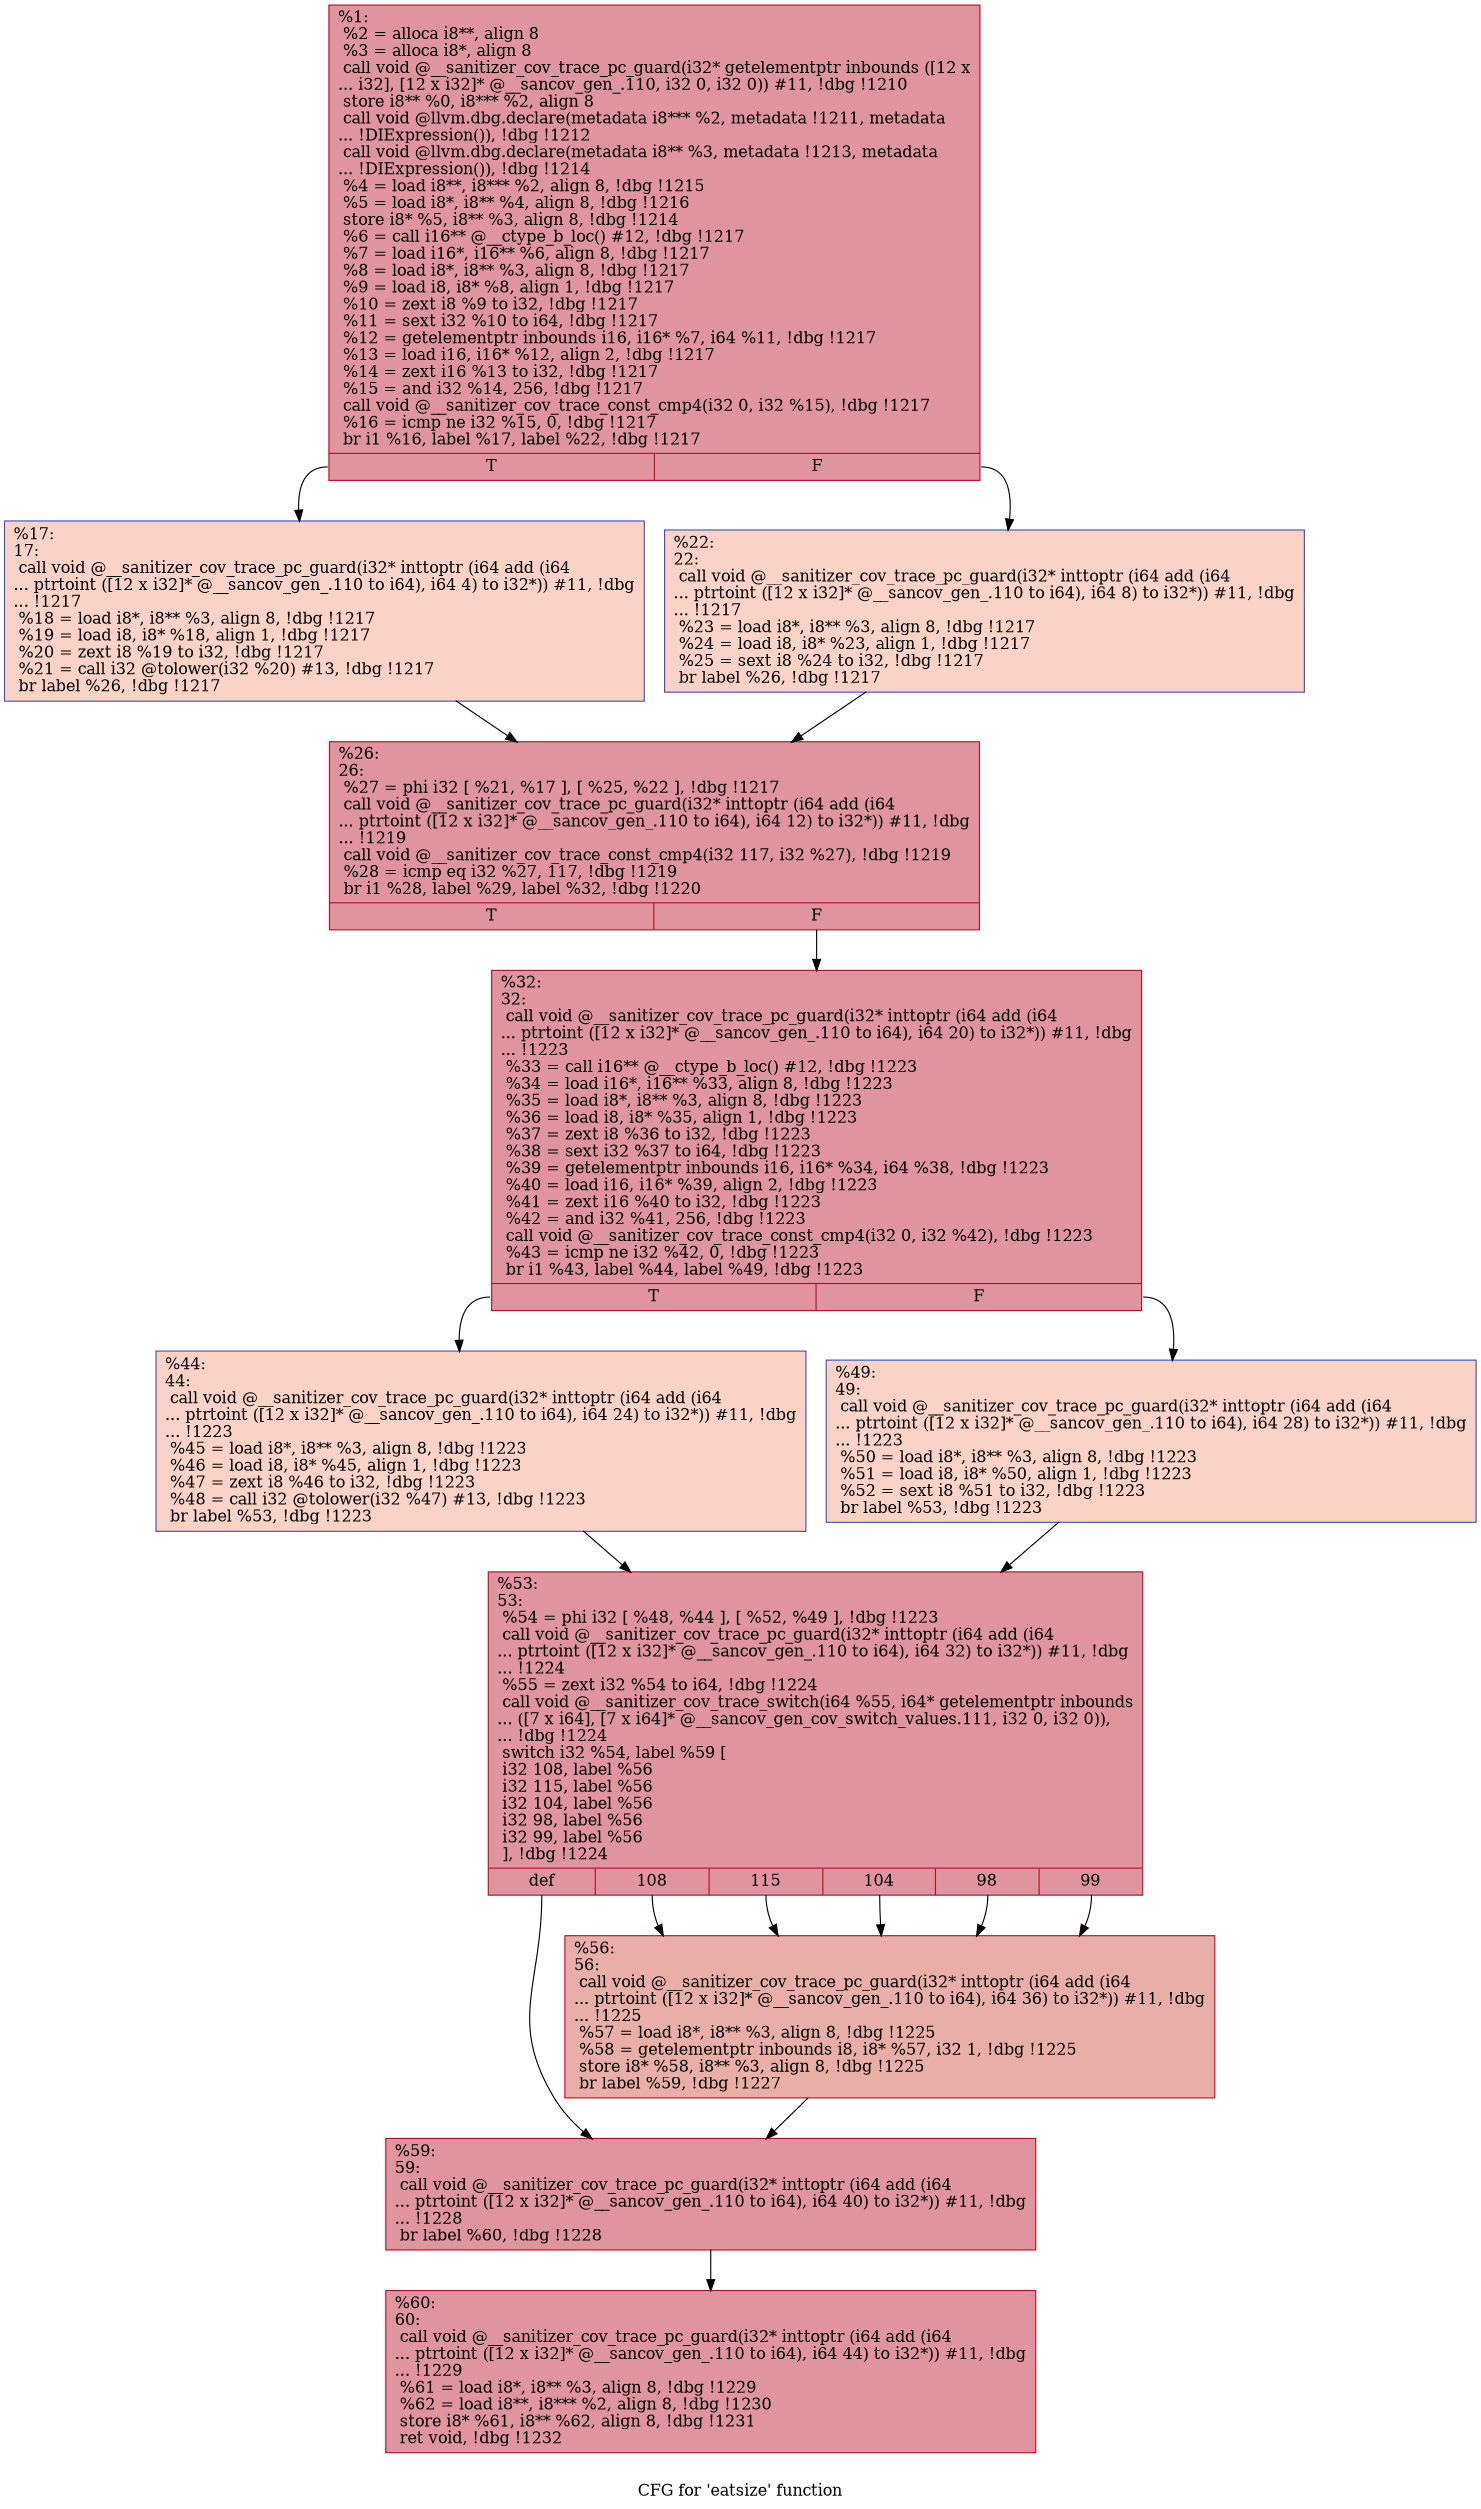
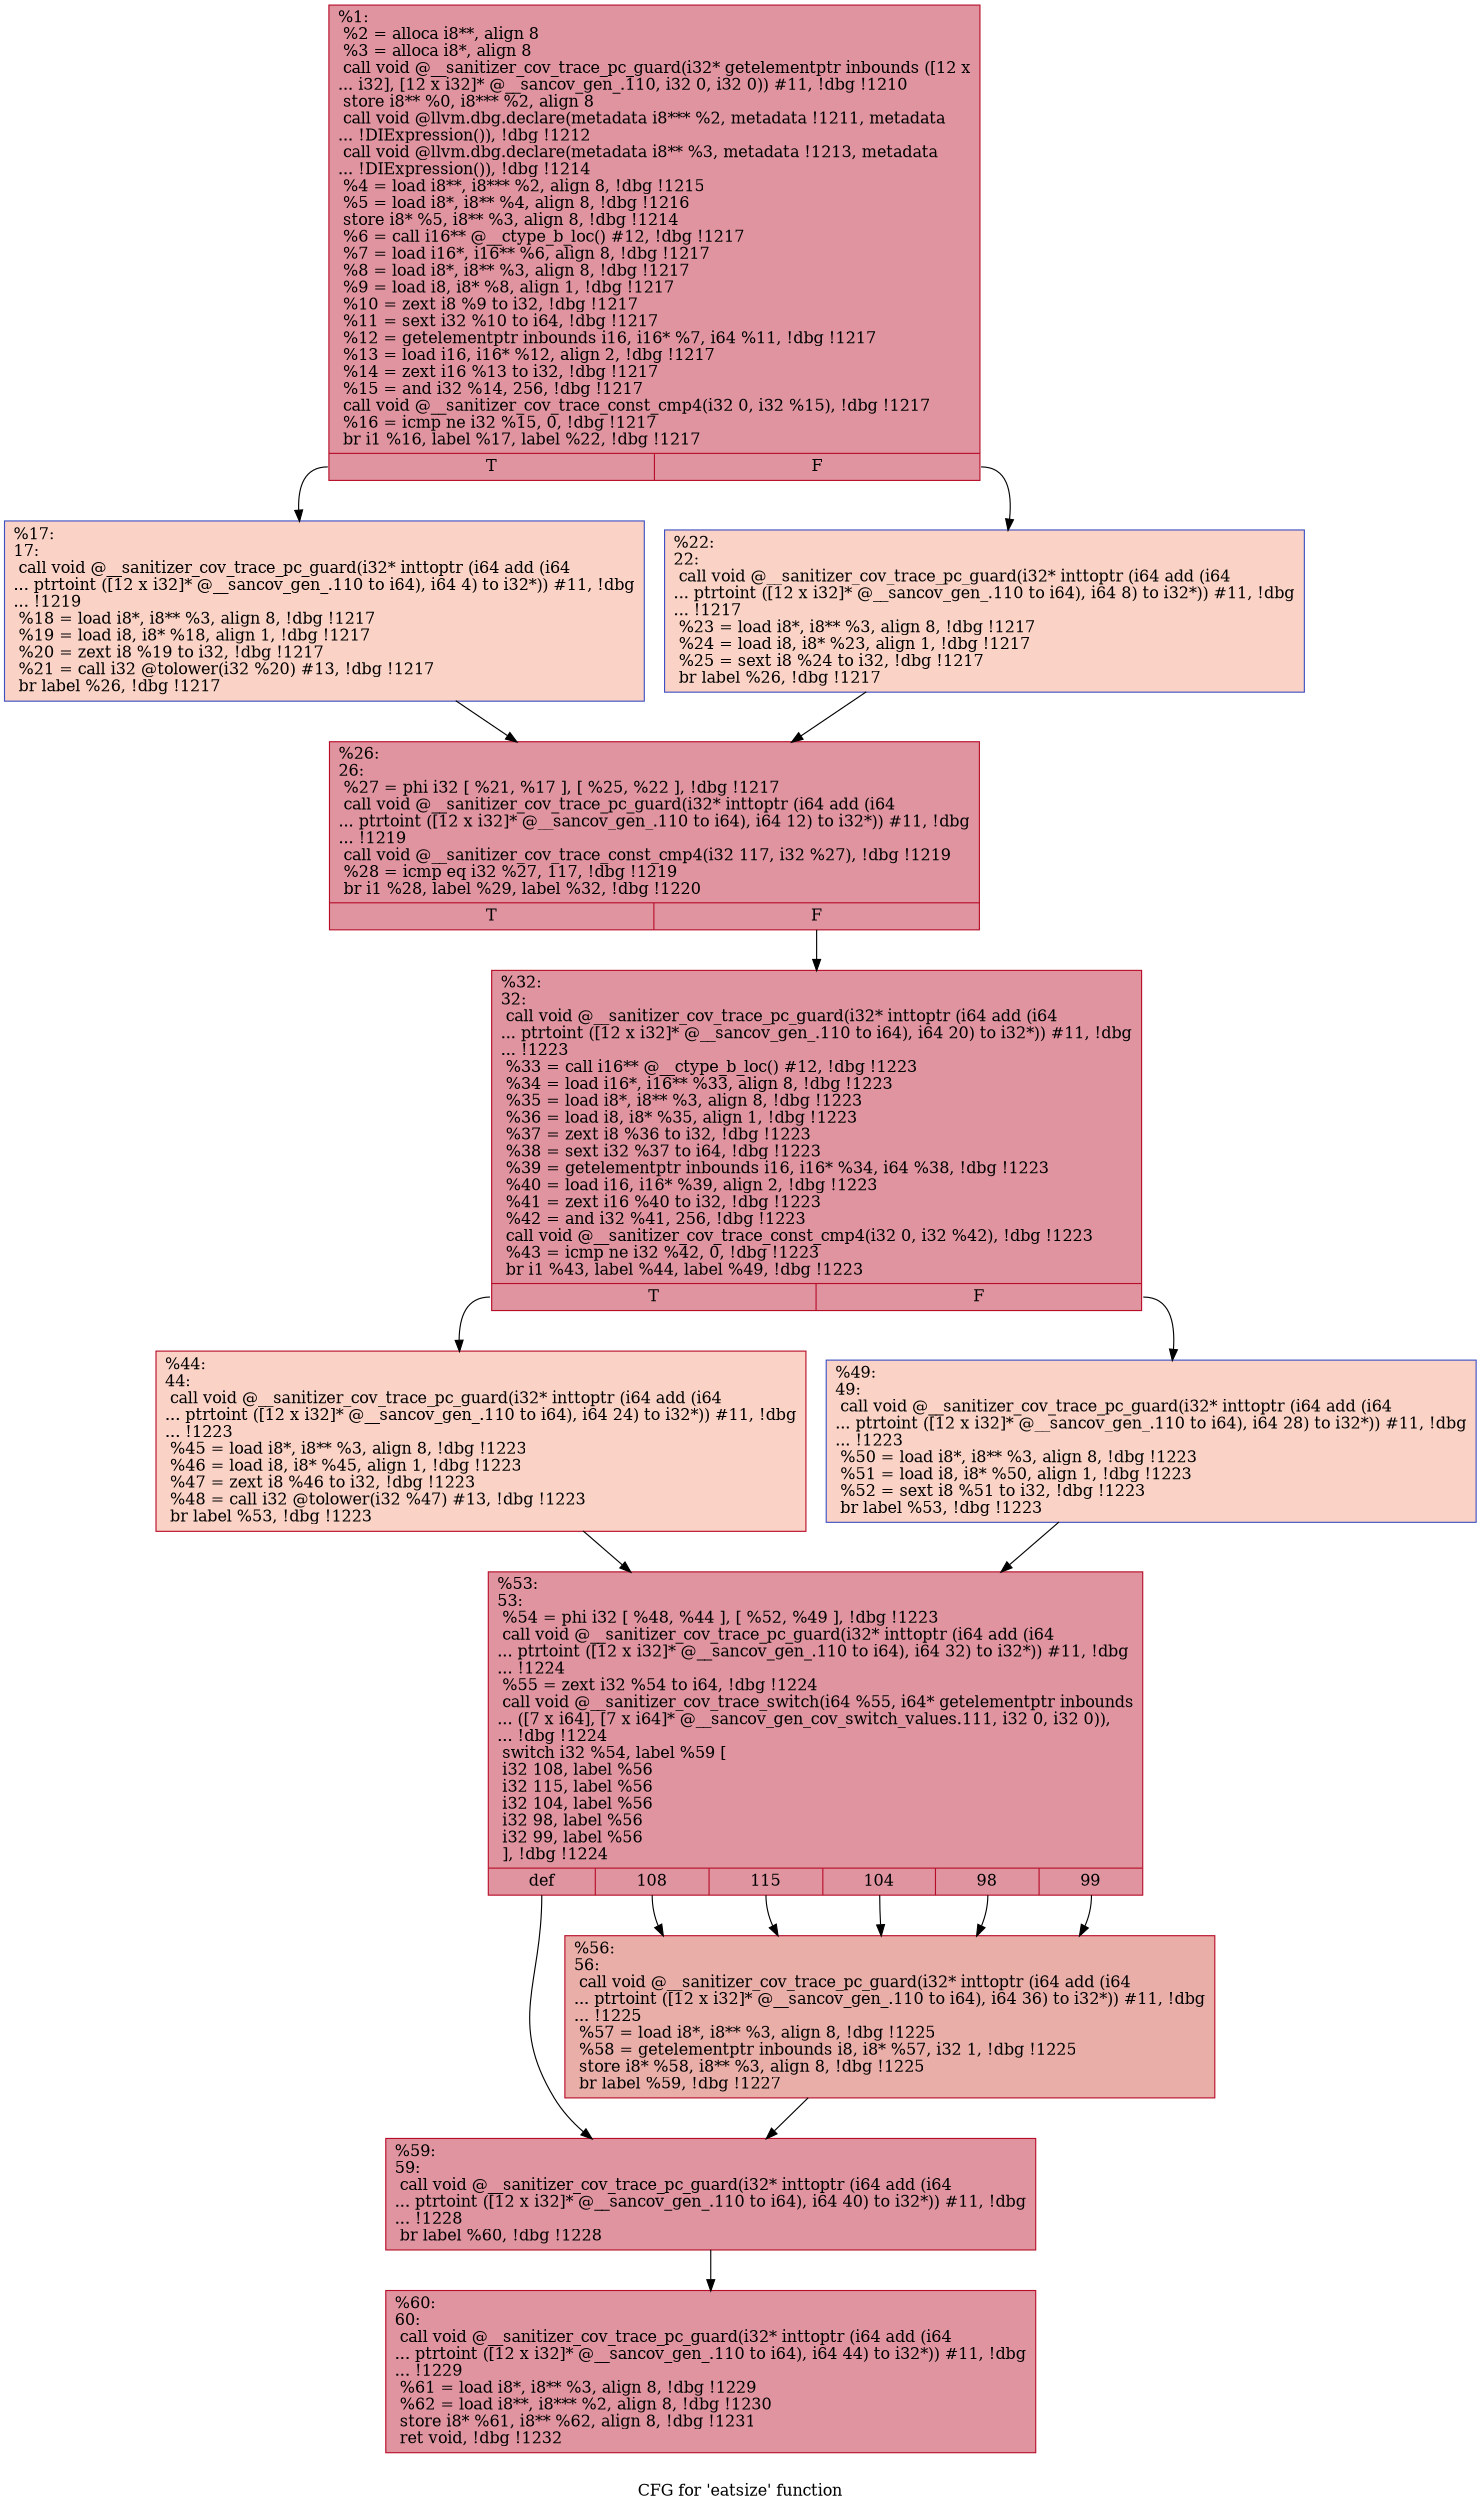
node "%17:": text "... !1217" -> "... !1219"
node "%44:": color #3d50c3ff -> #b70d28ff
